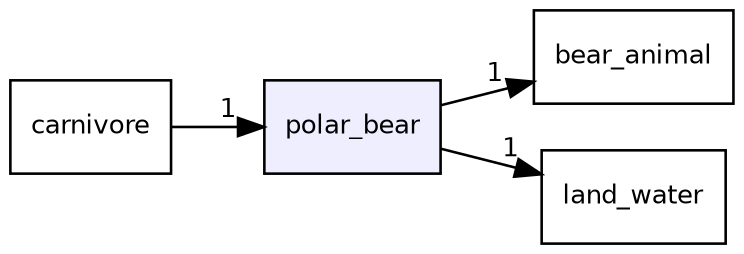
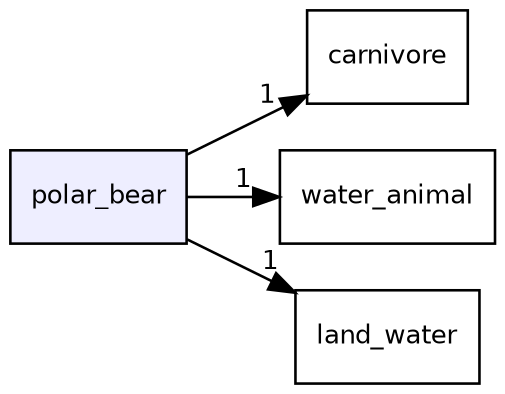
node "bear_animal": label "bear_animal" -> "water_animal"
edge "carnivore" -> "polar_bear": reversed
